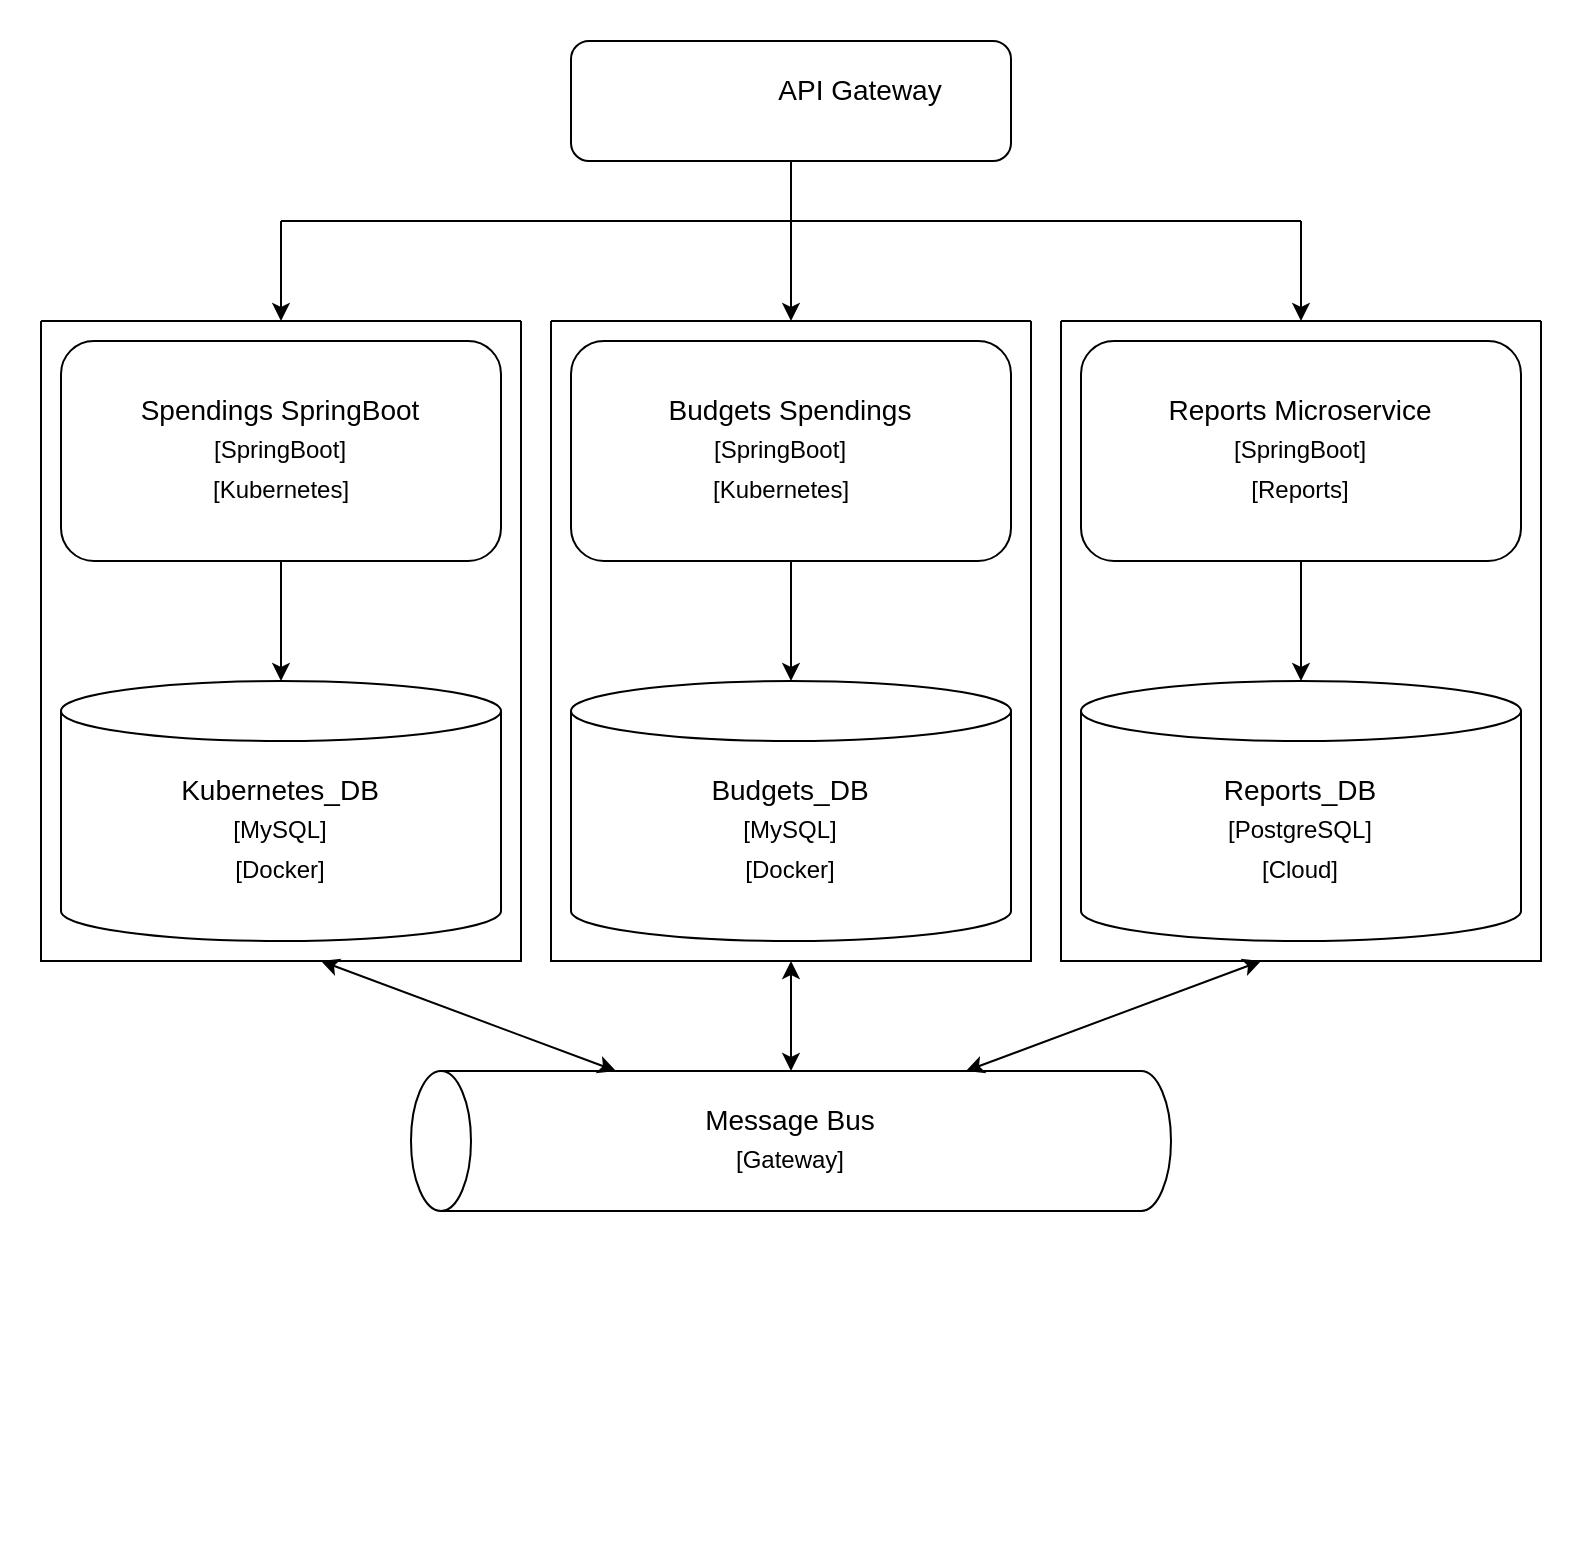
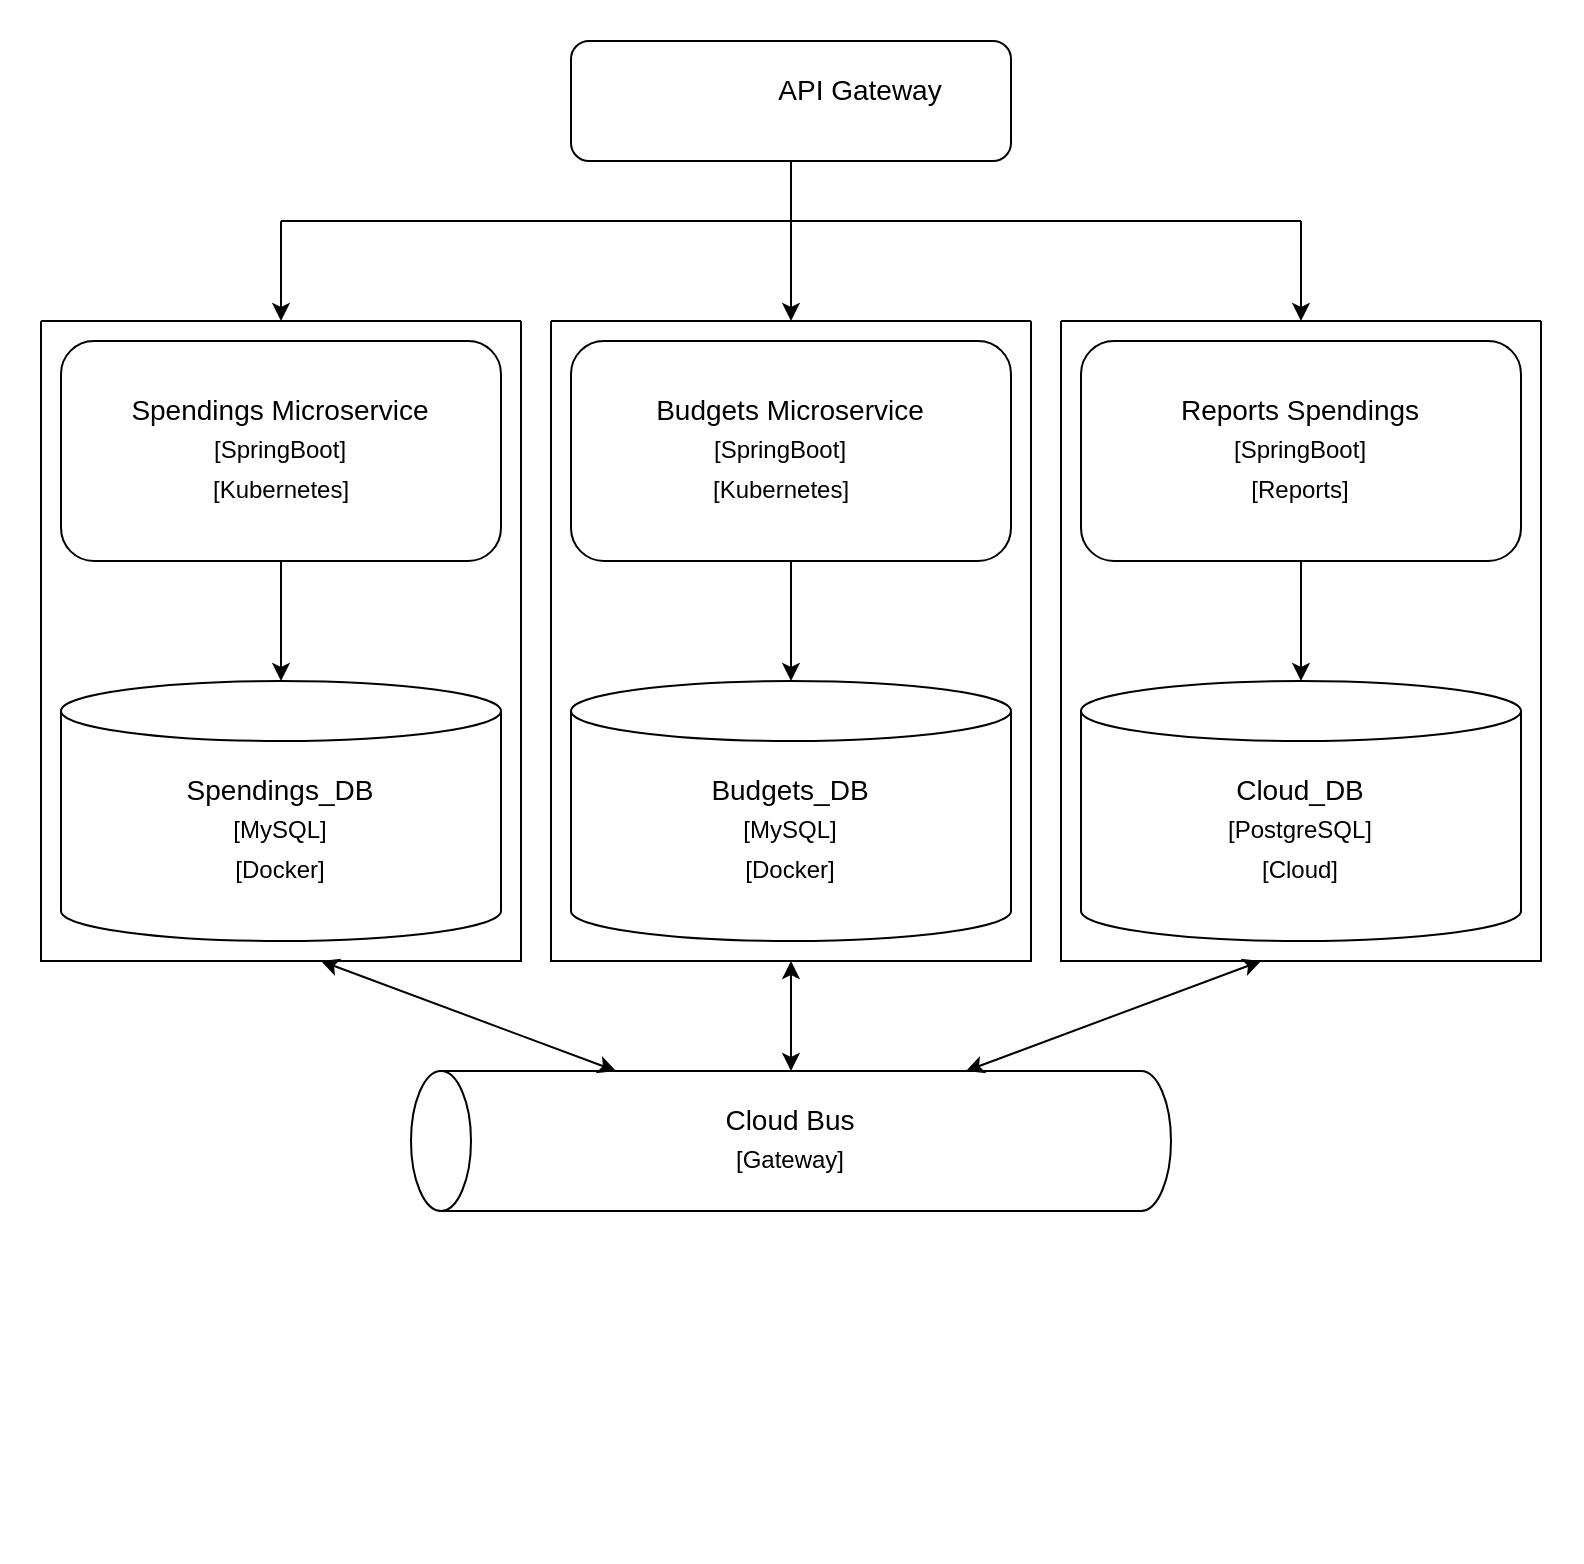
node "Spendings SpringBoot": label "Spendings SpringBoot" -> "Spendings Microservice"
node "Budgets Spendings": label "Budgets Spendings" -> "Budgets Microservice"
node "Reports Microservice": label "Reports Microservice" -> "Reports Spendings"
node "Kubernetes_DB": label "Kubernetes_DB" -> "Spendings_DB"
node "Reports_DB": label "Reports_DB" -> "Cloud_DB"
node "Message Bus": label "Message Bus" -> "Cloud Bus"
